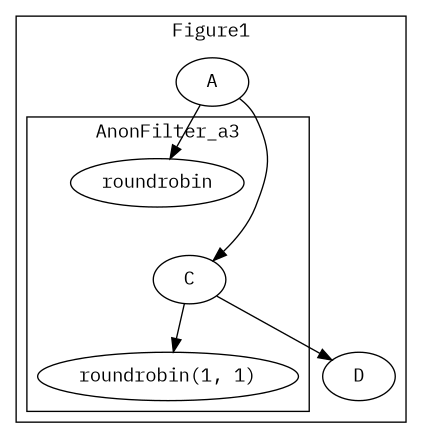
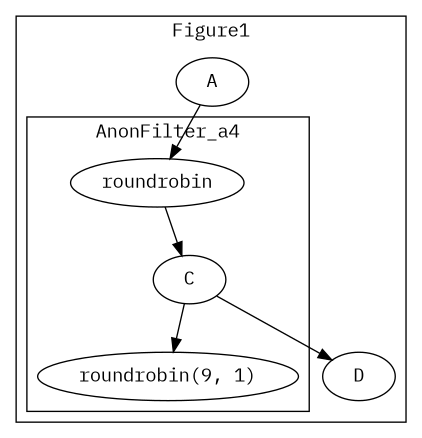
cluster "AnonFilter_a3": label "AnonFilter_a3" -> "AnonFilter_a4"
edge "A" -> "C": now "roundrobin" -> "C"
node "roundrobin(1, 1)": label "roundrobin(1, 1)" -> "roundrobin(9, 1)"
